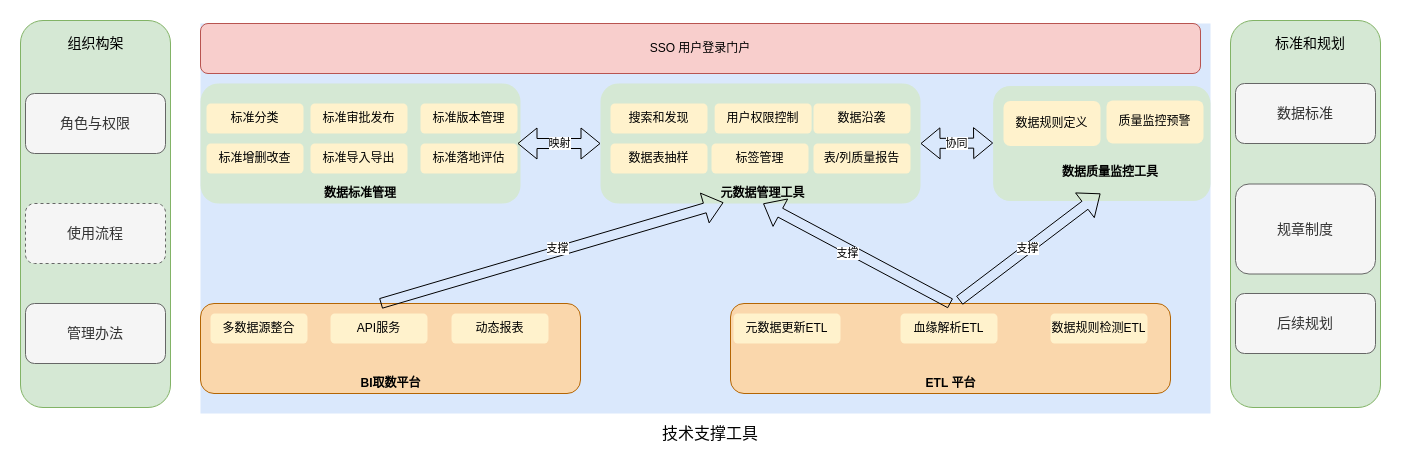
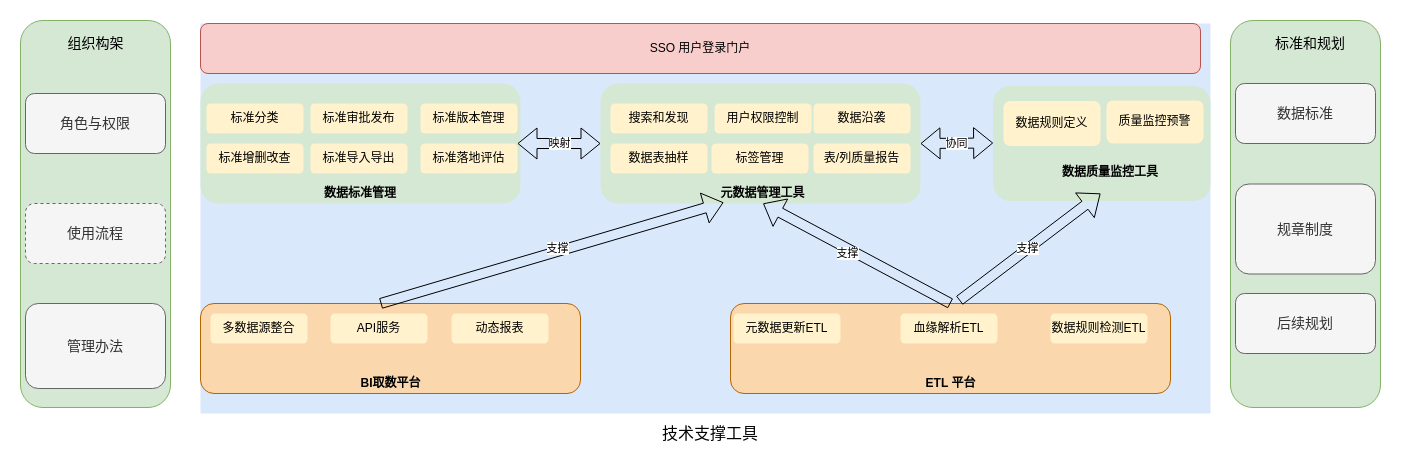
node "管理办法": size 140x60 -> 140x85
